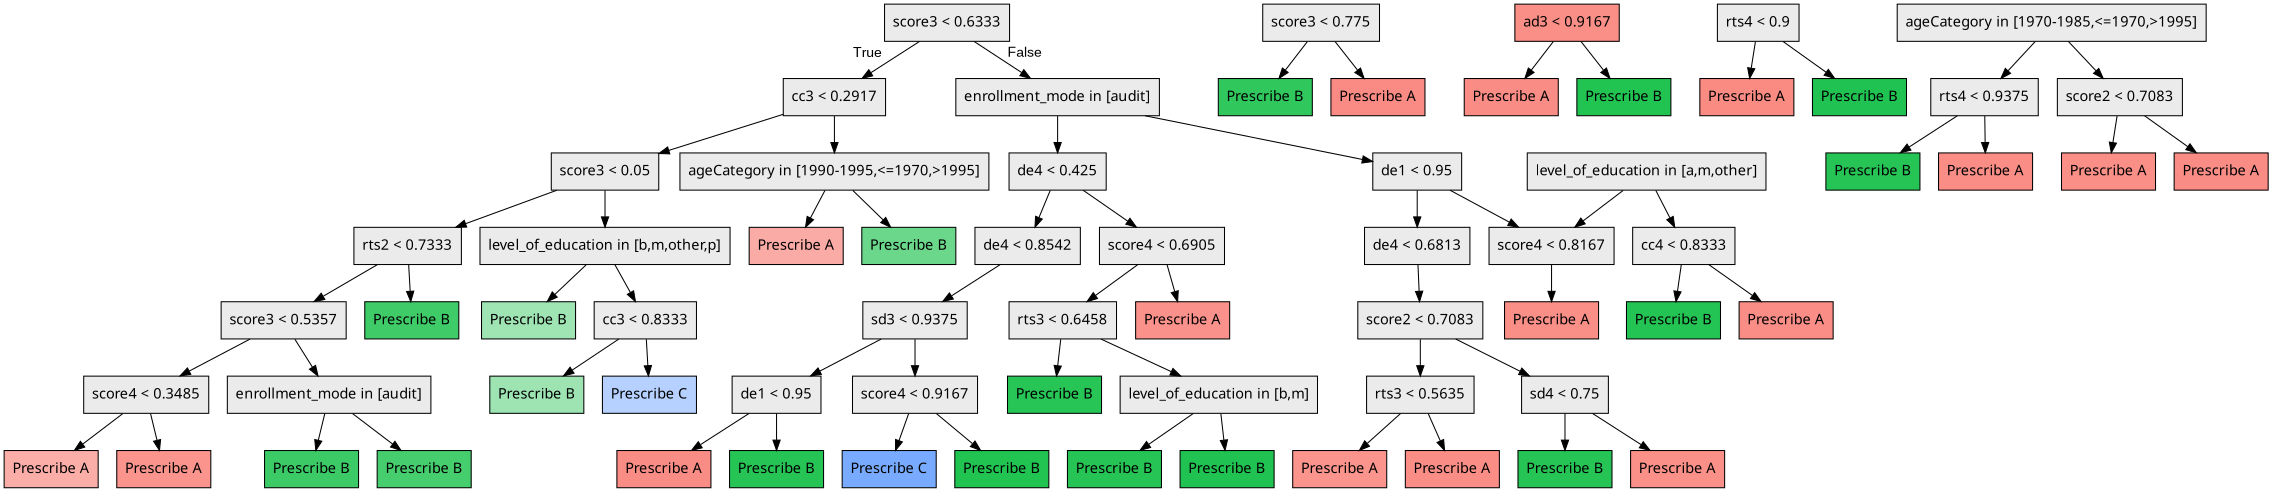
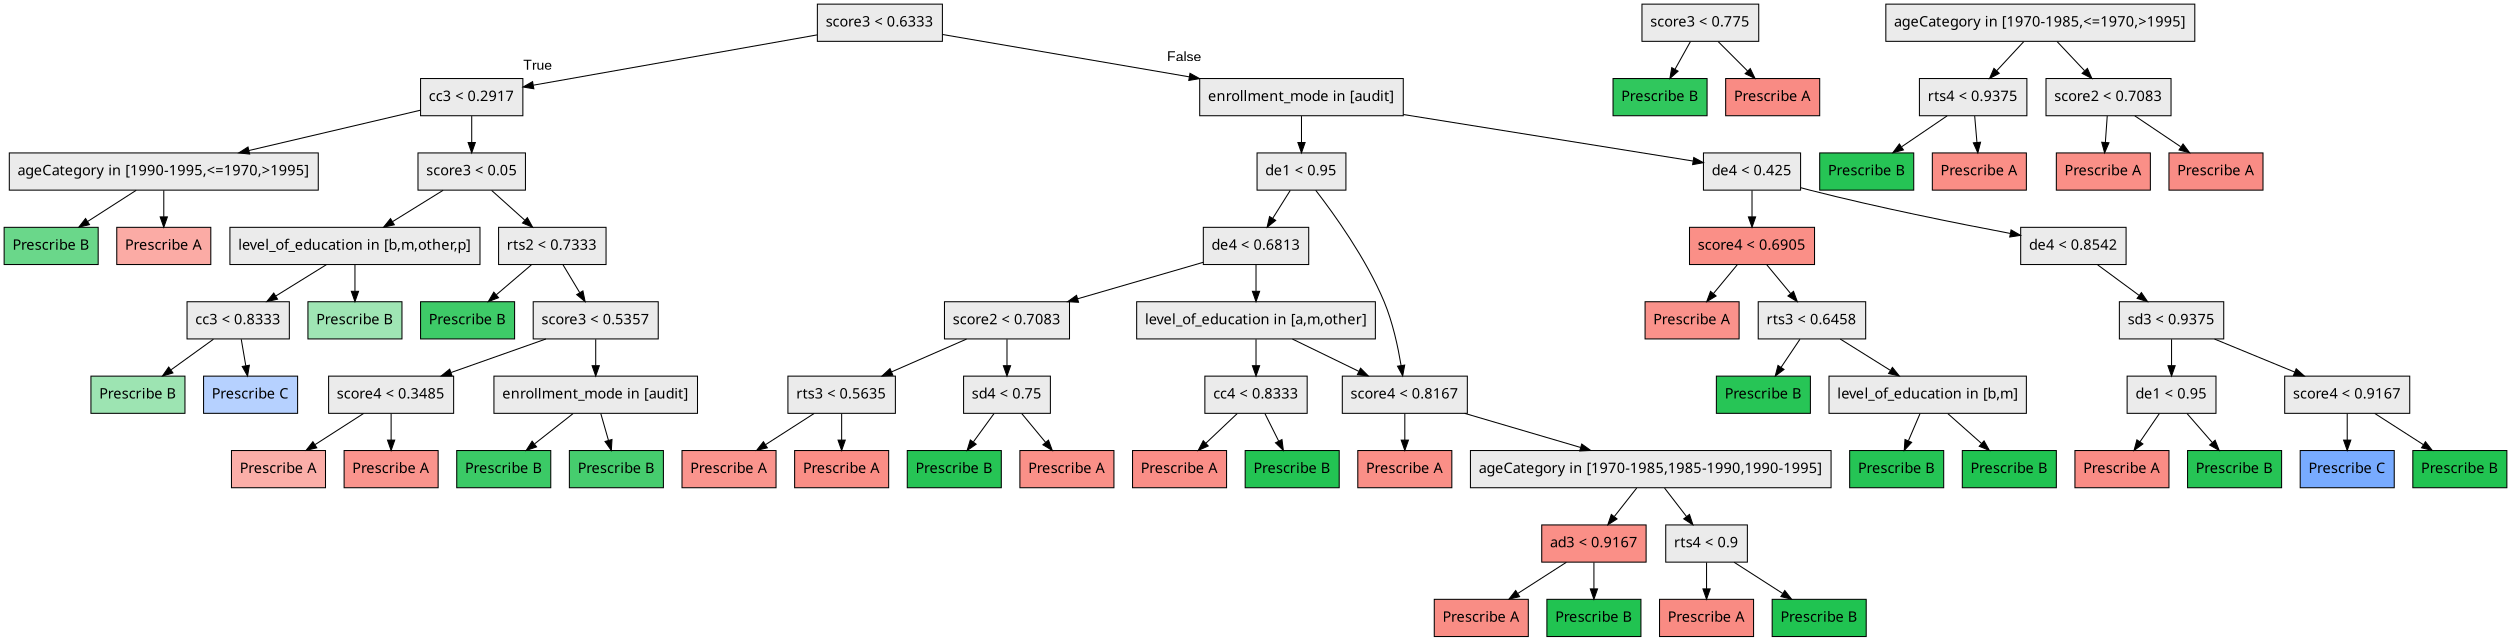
node "score4 < 0.6905": fillcolor #ebebeb -> #f8766dd1
edge "de4 < 0.6813" -> "level_of_education in [a,m,other]": added
node "ageCategory in [1970-1985,1985-1990,1990-1995]": added
